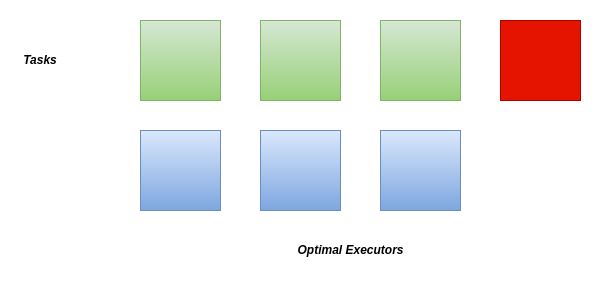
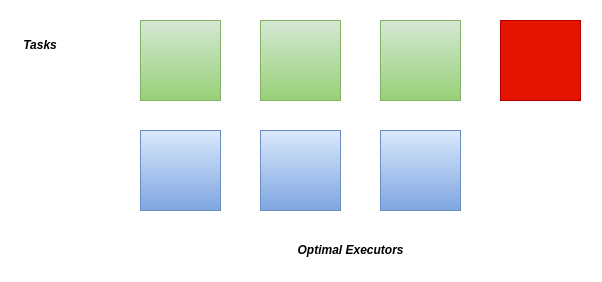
node "Tasks": moved (41, 61) -> (41, 46)
